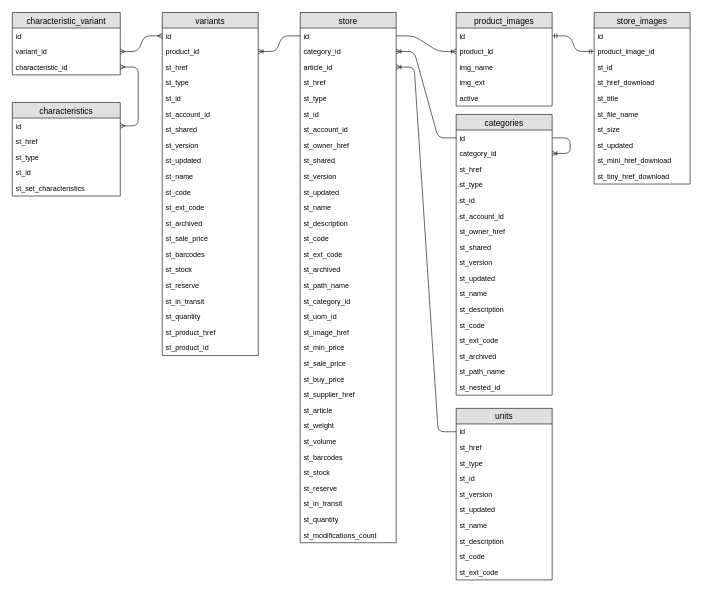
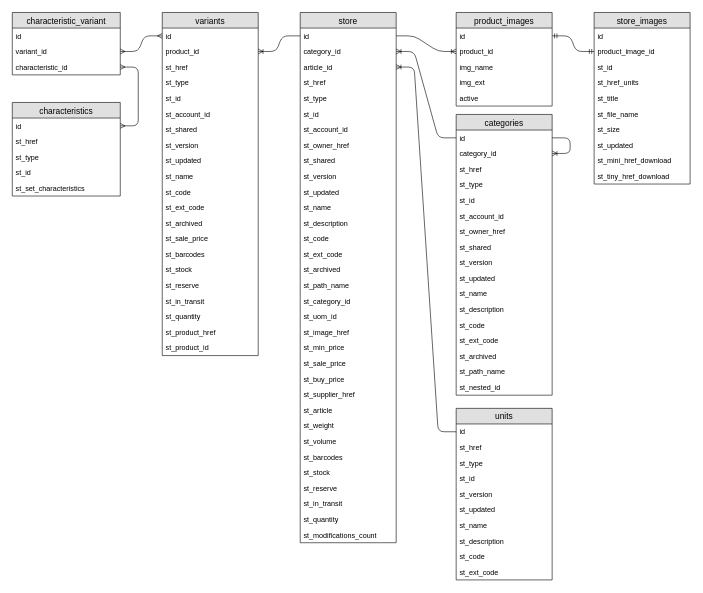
node "st_href_download": label "st_href_download" -> "st_href_units"
